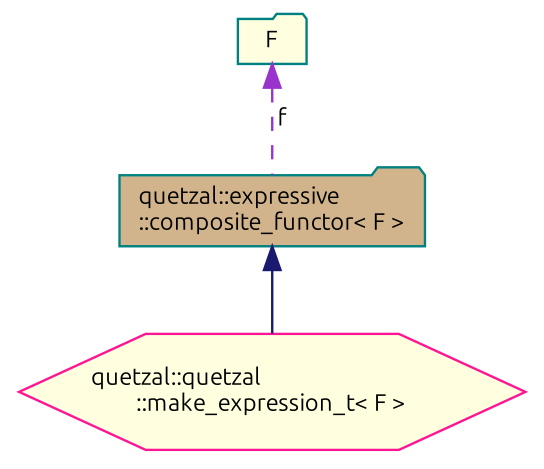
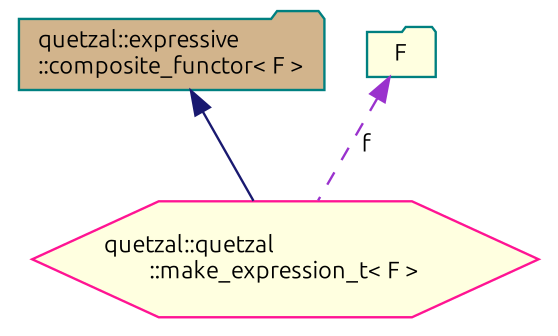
edge "quetzal::expressive ::composite_functor< F >" -> "F": now "quetzal::quetzal ::make_expression_t< F >" -> "F"
